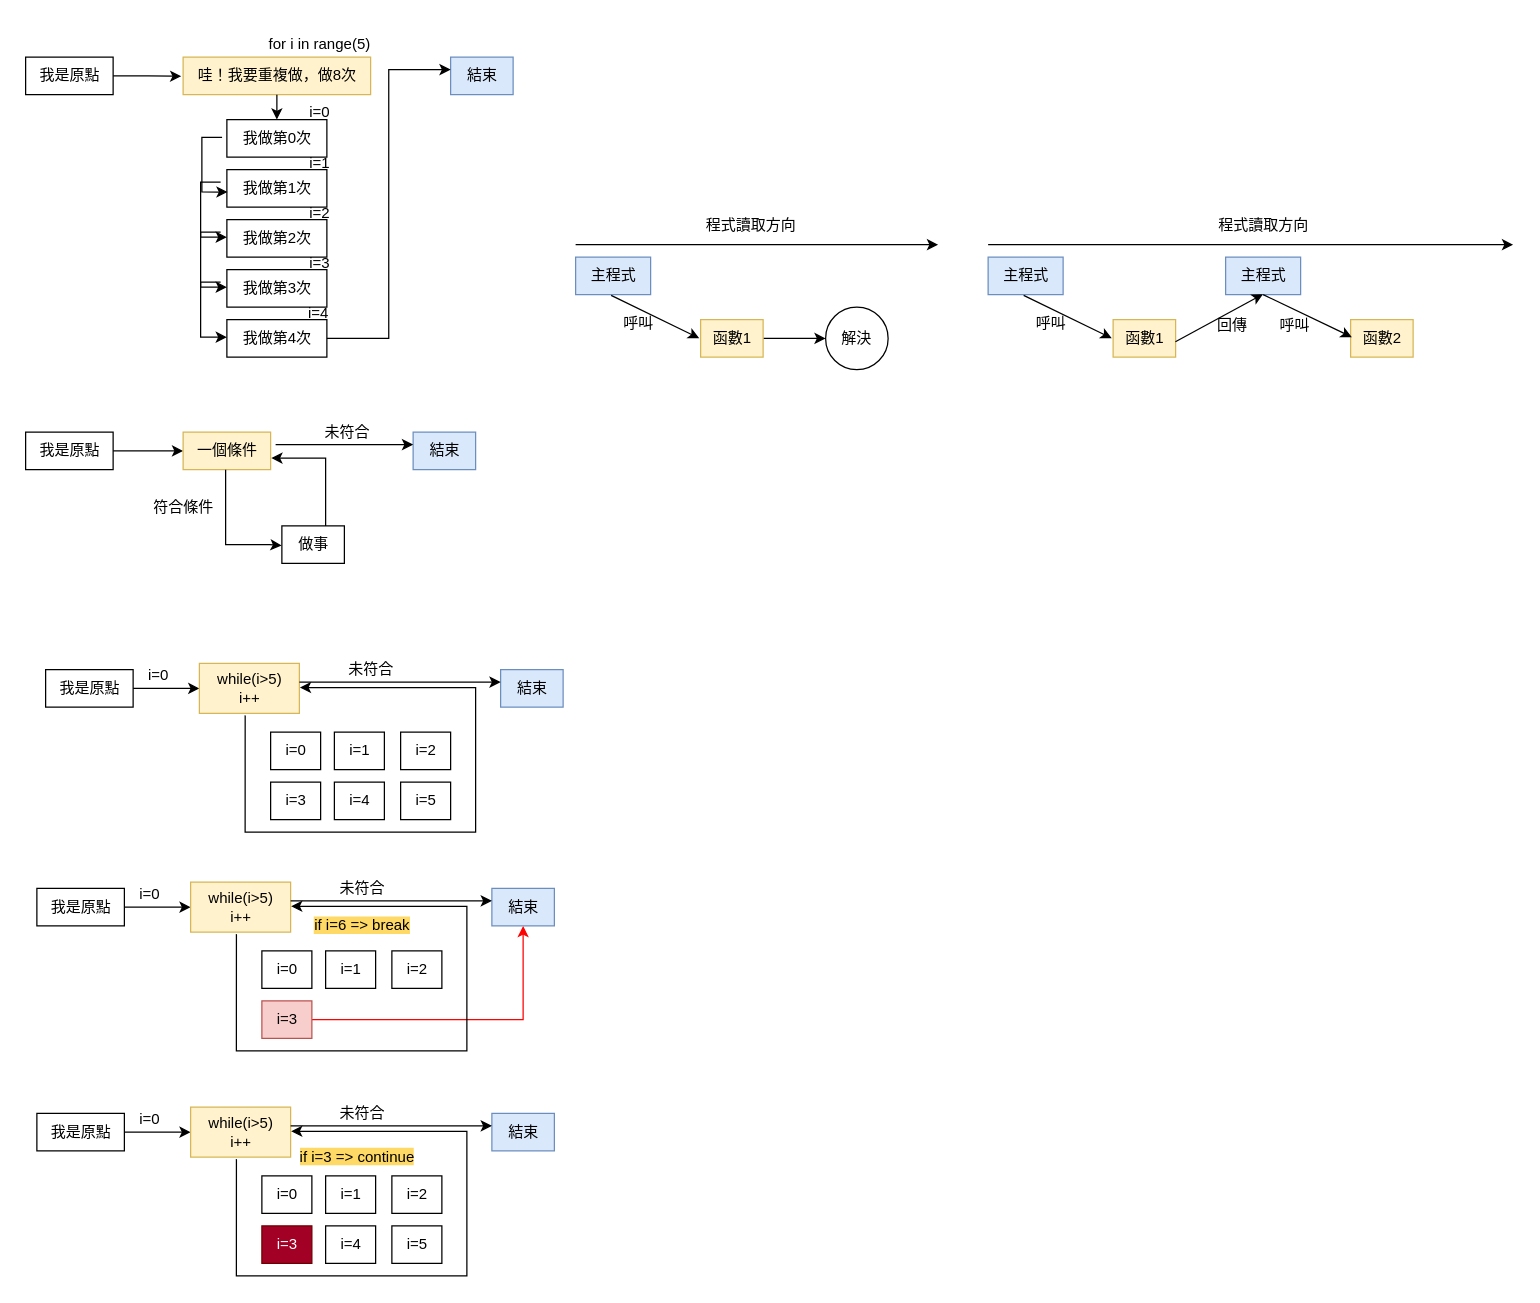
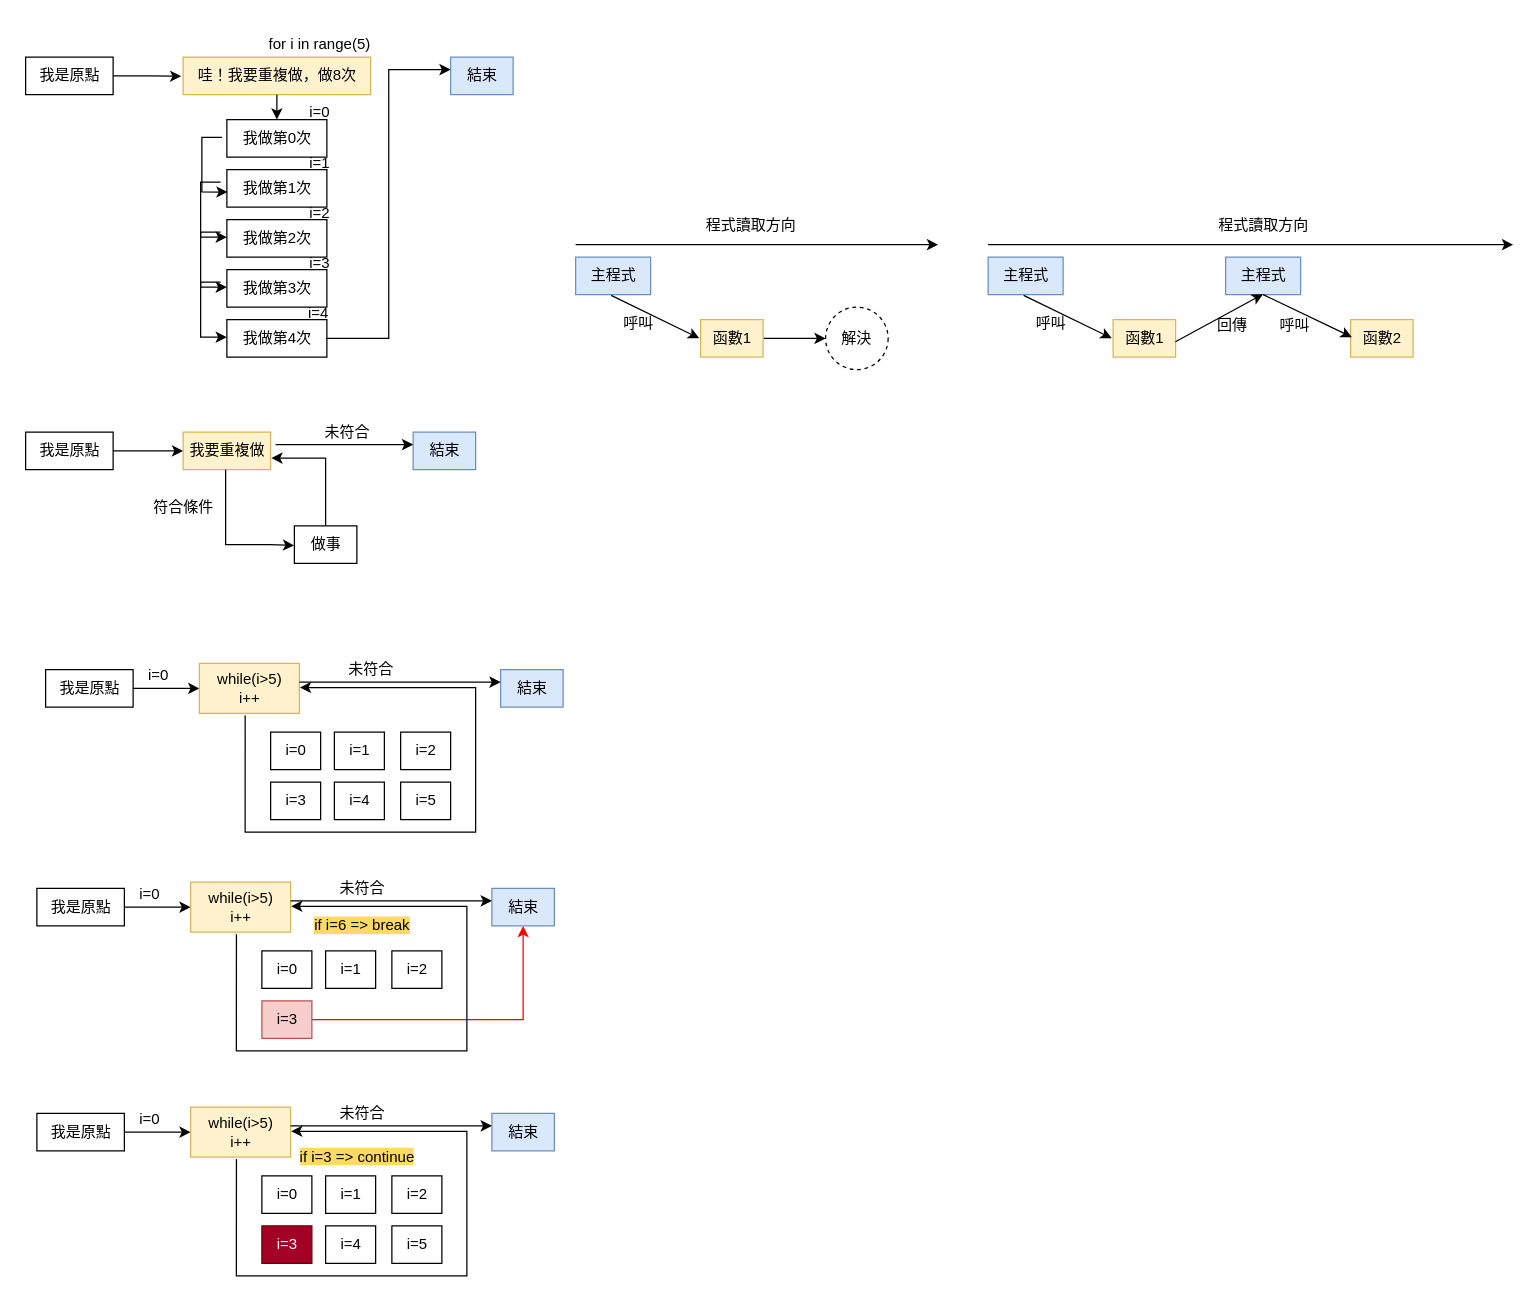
node "解決": style solid -> dashed
node "一個條件": label "一個條件" -> "我要重複做"
node "做事": moved (313, 544) -> (326, 544)
